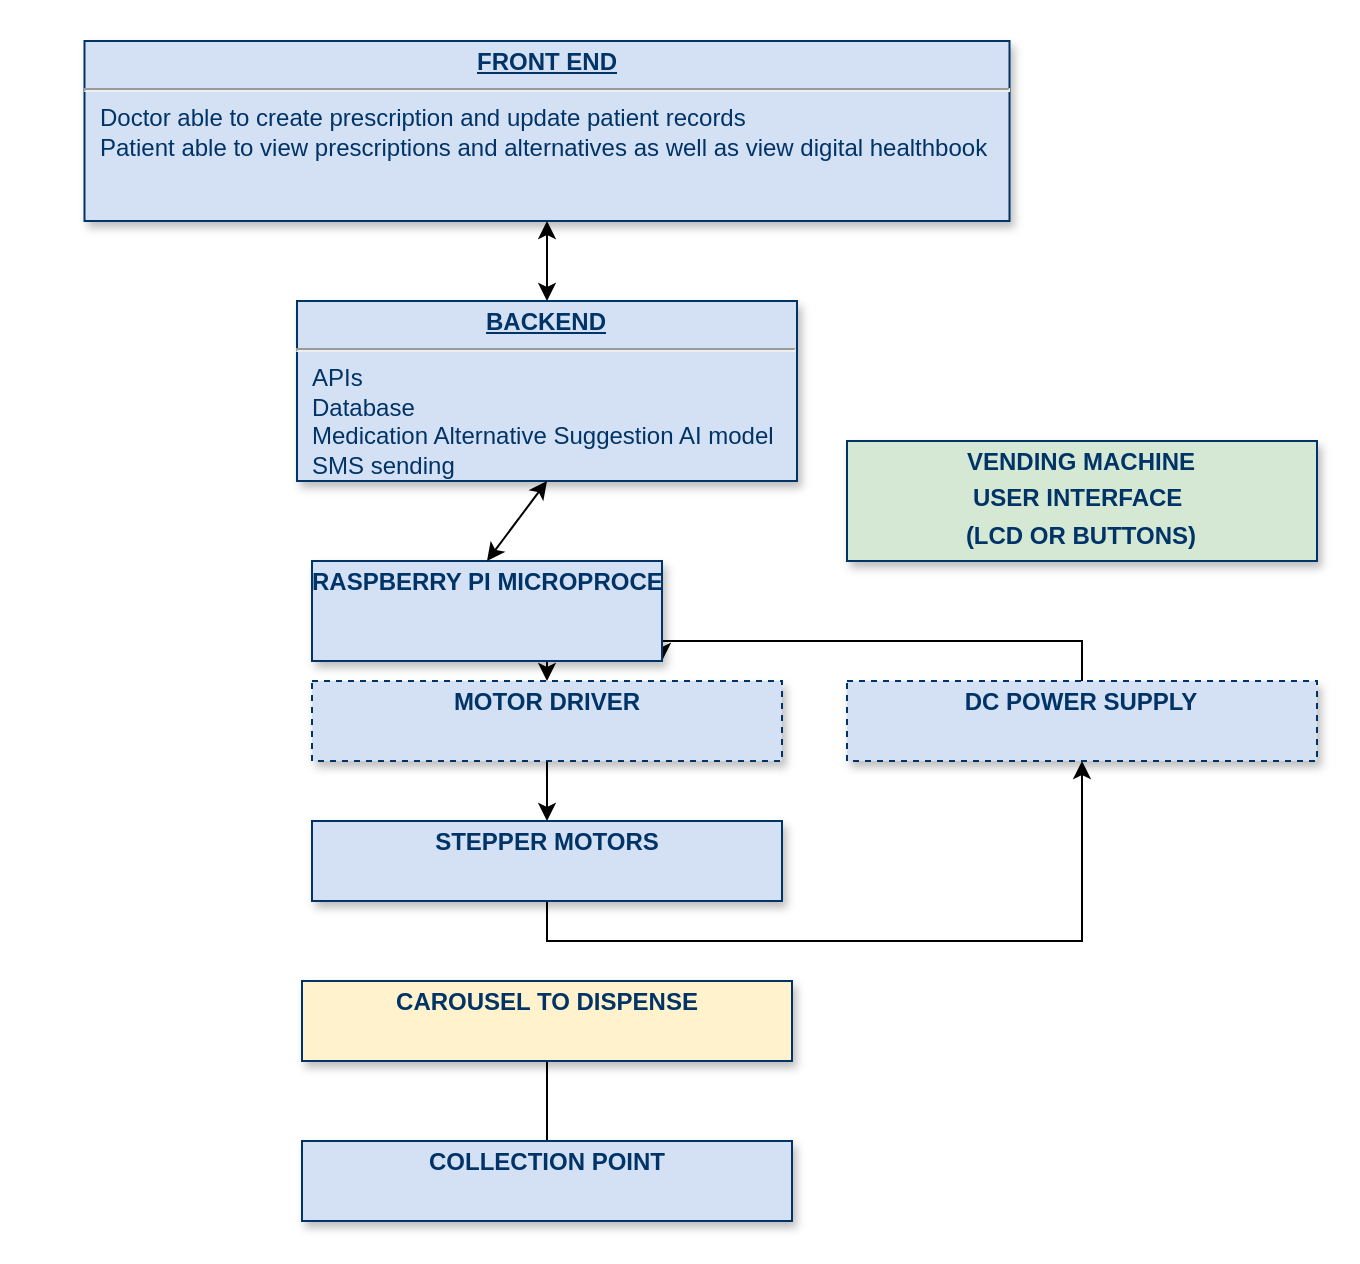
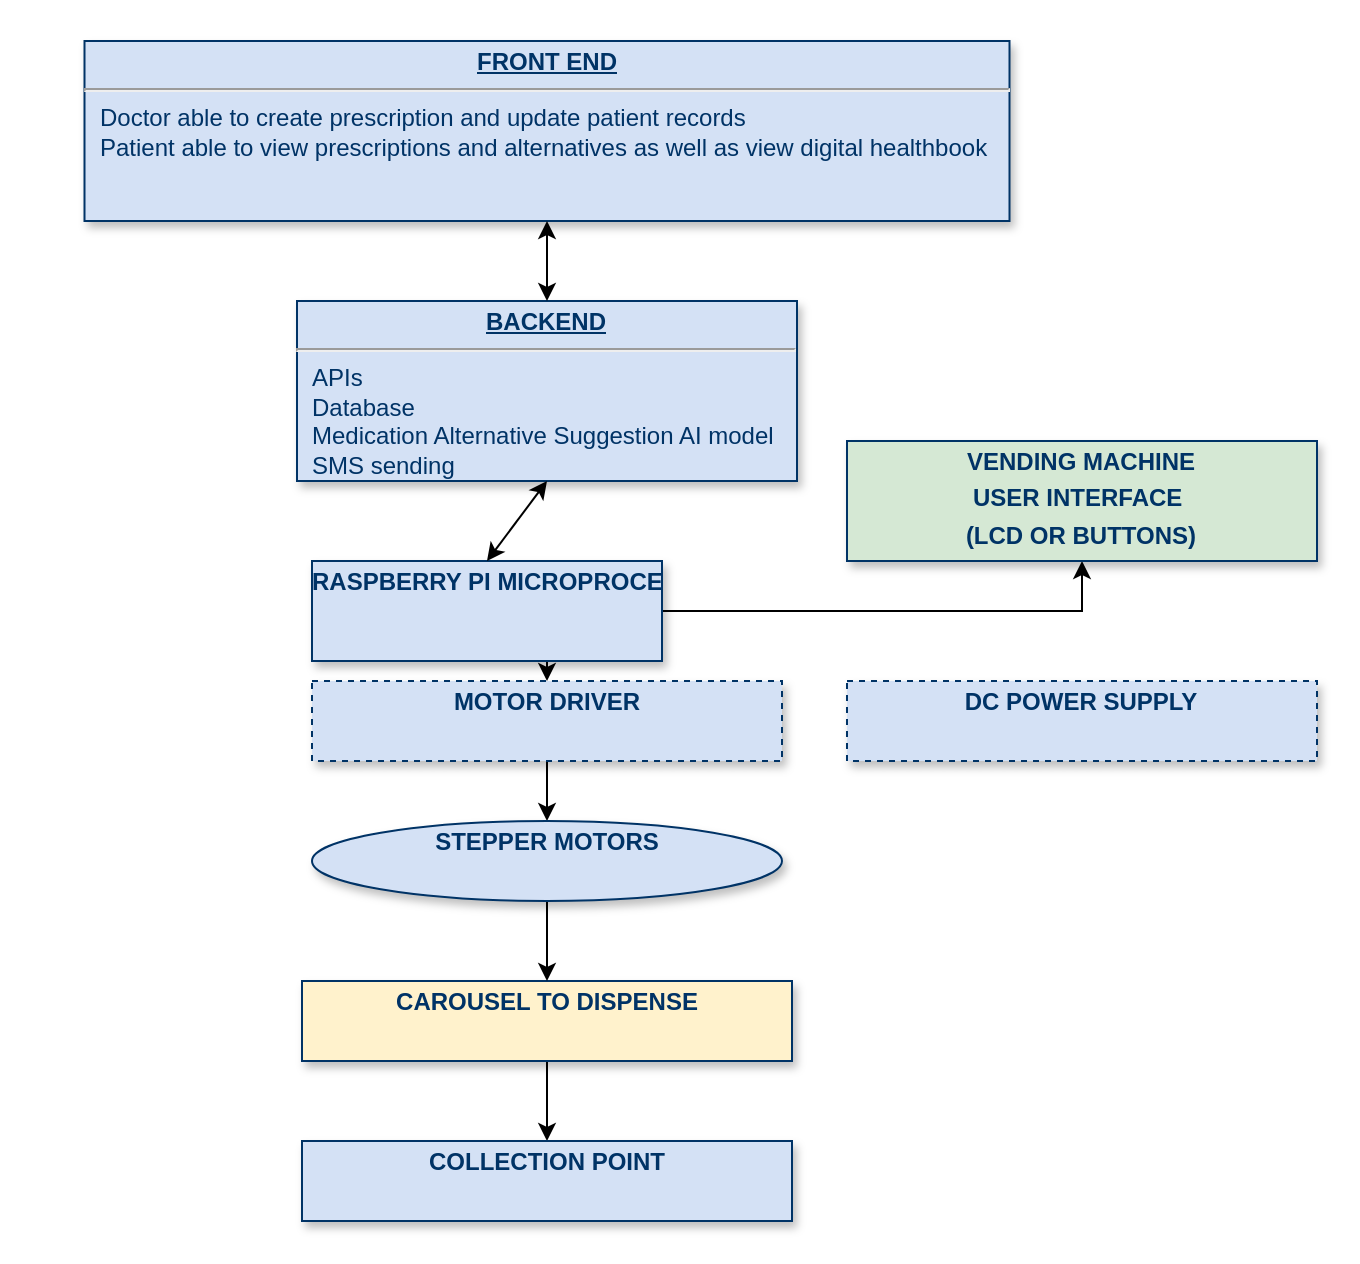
edge "RASPBERRY PI MICROPROCESSOR" -> "VENDING MACHINE USER INTERFACE (LCD OR BUTTONS)": added
edge "DC POWER SUPPLY" -> "RASPBERRY PI MICROPROCESSOR": removed
node "STEPPER MOTORS": shape rectangle -> ellipse
edge "STEPPER MOTORS" -> "DC POWER SUPPLY": now "STEPPER MOTORS" -> "CAROUSEL TO DISPENSE"
edge "CAROUSEL TO DISPENSE" -- "COLLECTION POINT": arrowhead none -> classic
